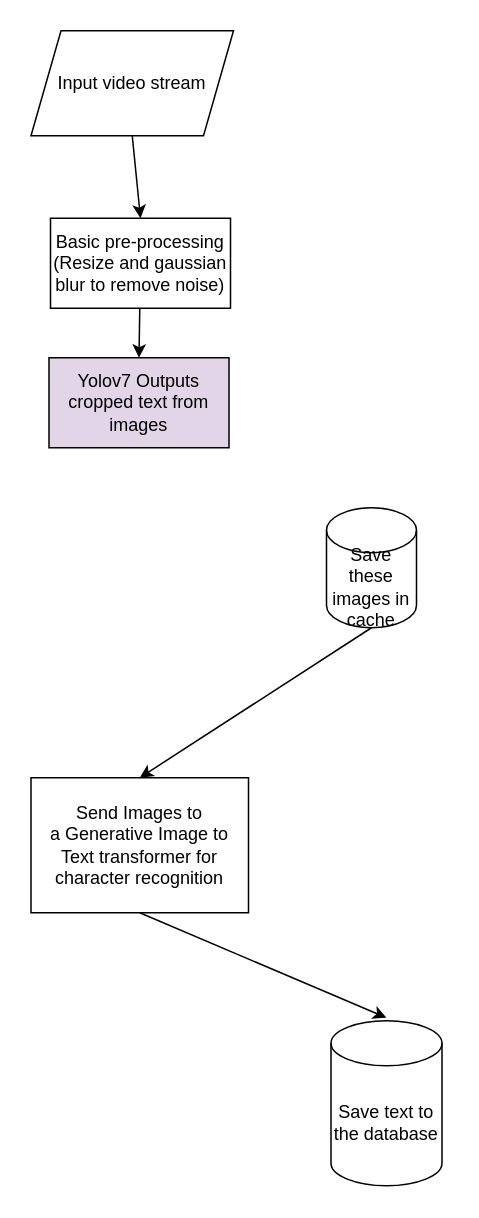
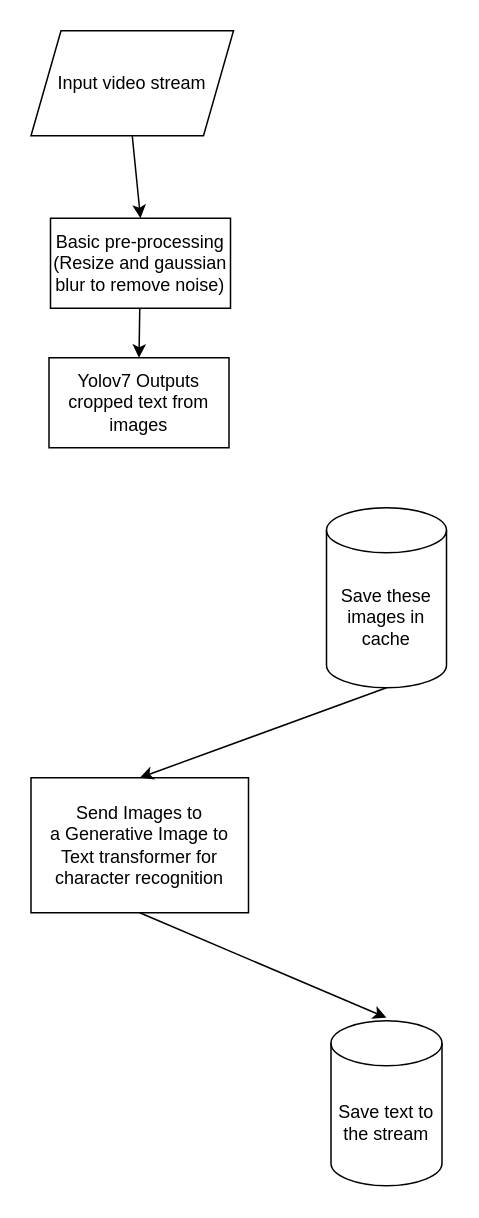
node "Yolov7 Outputs cropped text from images": fillcolor #e1d5e7 -> #ffffff
node "Save these images in cache": size 90x120 -> 120x180
node "Save text to the database": label "Save text to the database" -> "Save text to the stream"
